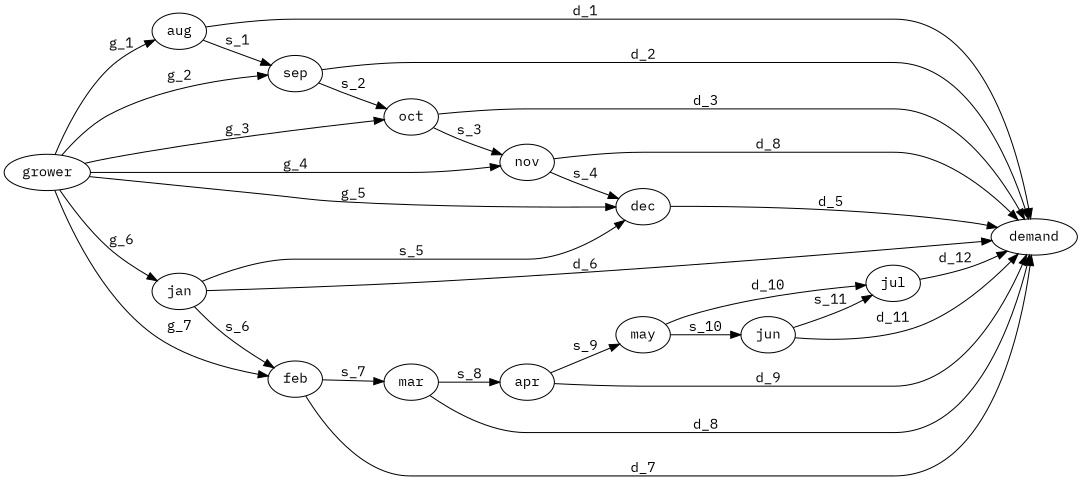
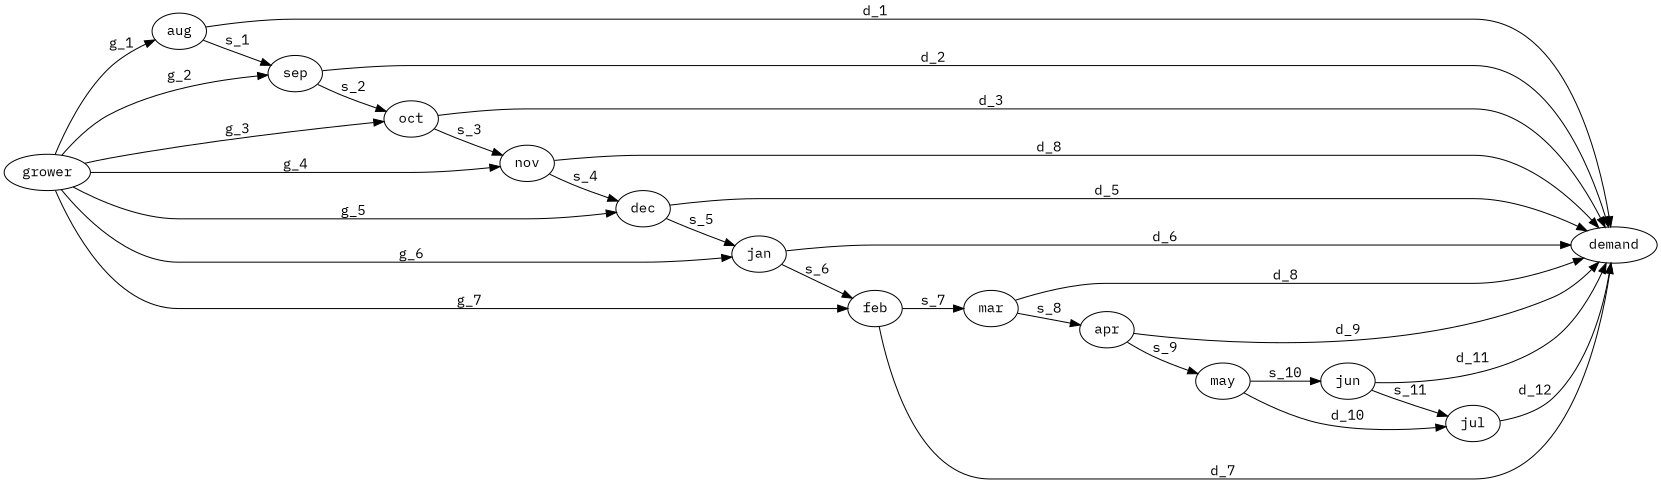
edge "jan" -> "dec": reversed
